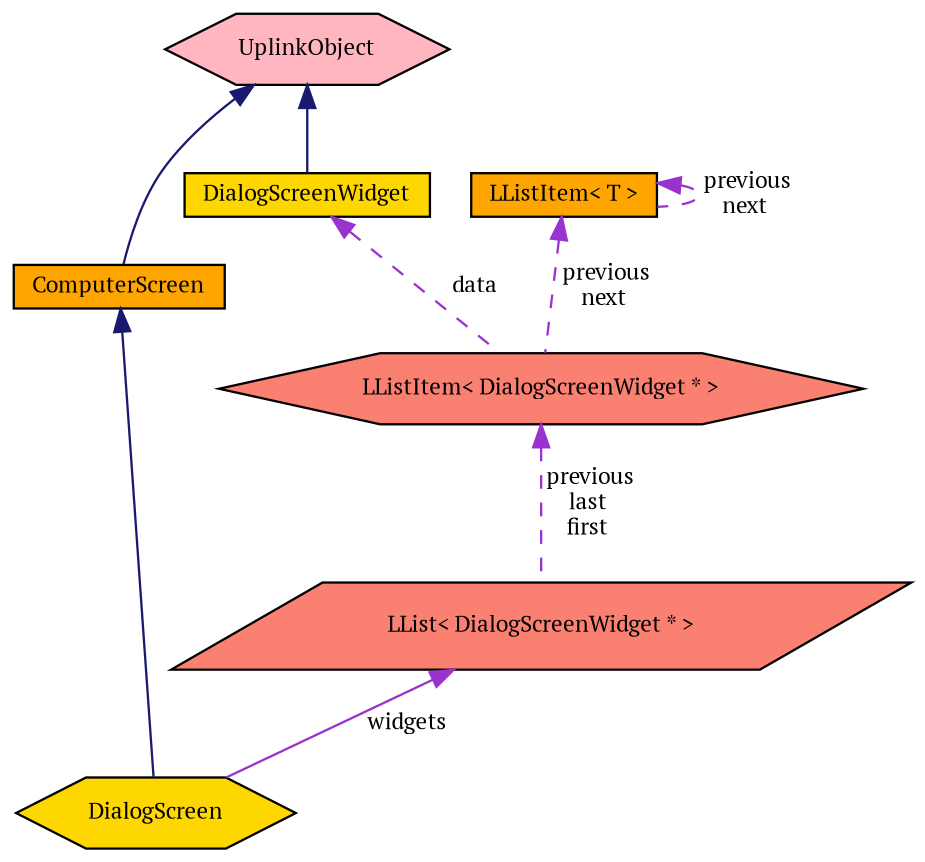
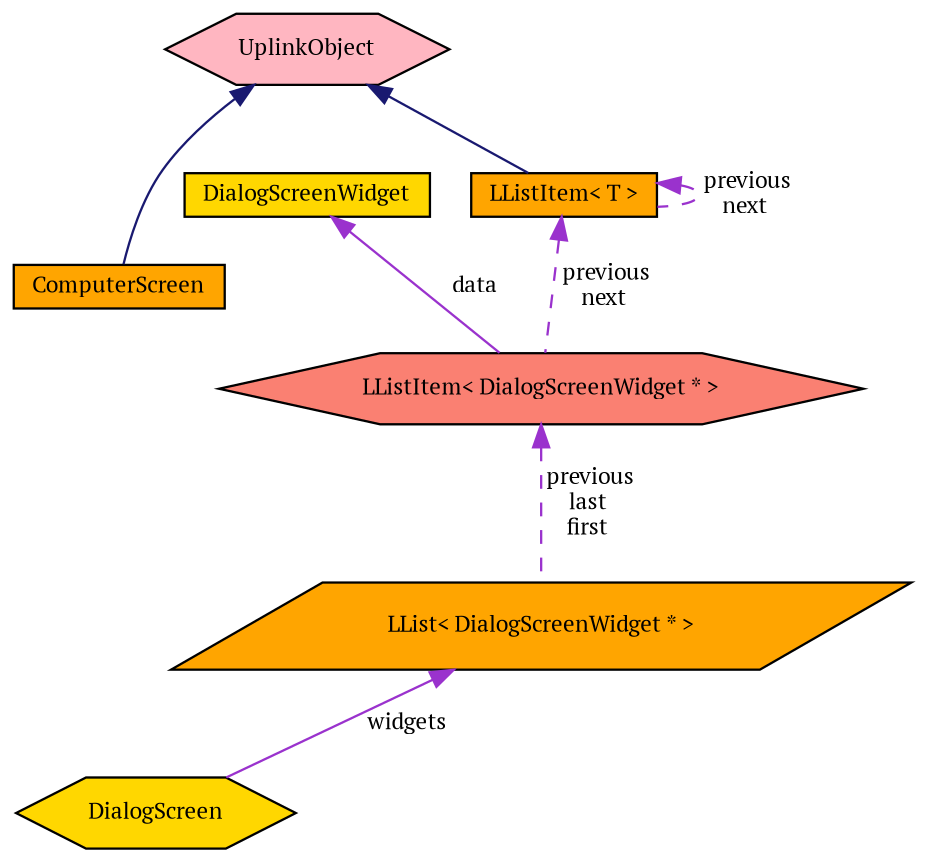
edge "DialogScreenWidget" -> "UplinkObject": now "LListItem< T >" -> "UplinkObject"
edge "LListItem< DialogScreenWidget * >" -> "DialogScreenWidget": style dashed -> solid
edge "DialogScreen" -> "ComputerScreen": removed
node "LList< DialogScreenWidget * >": fillcolor salmon -> orange
